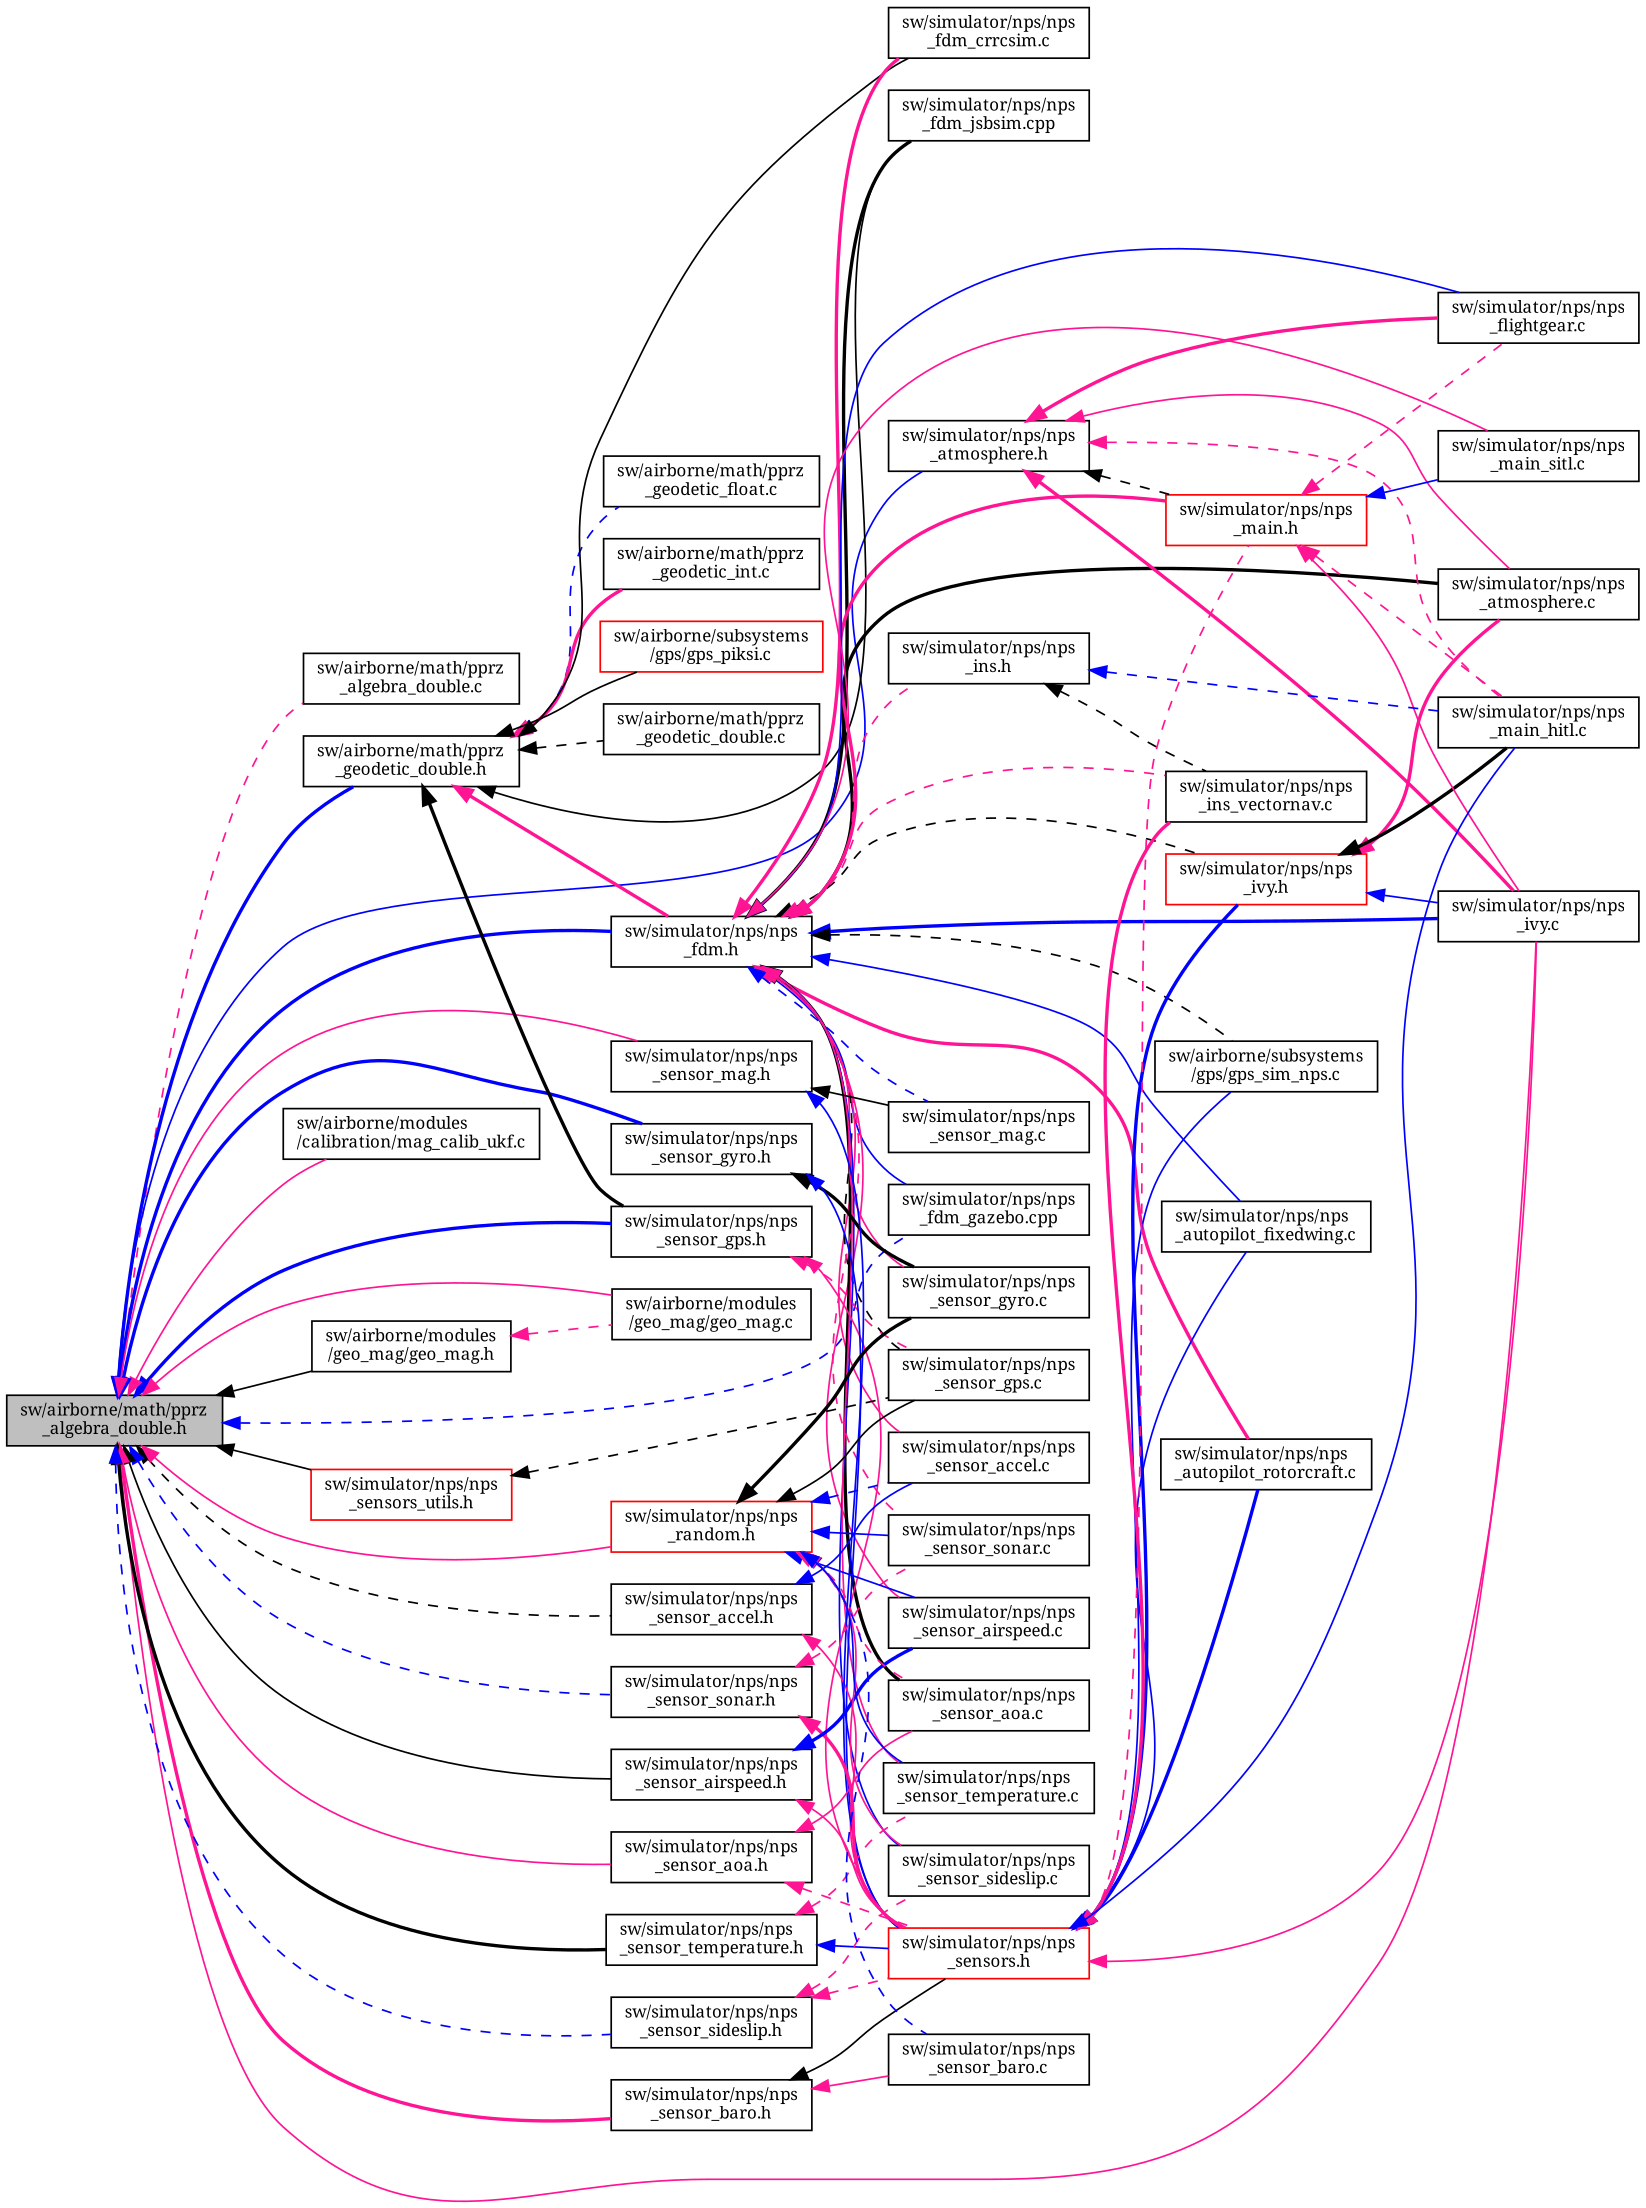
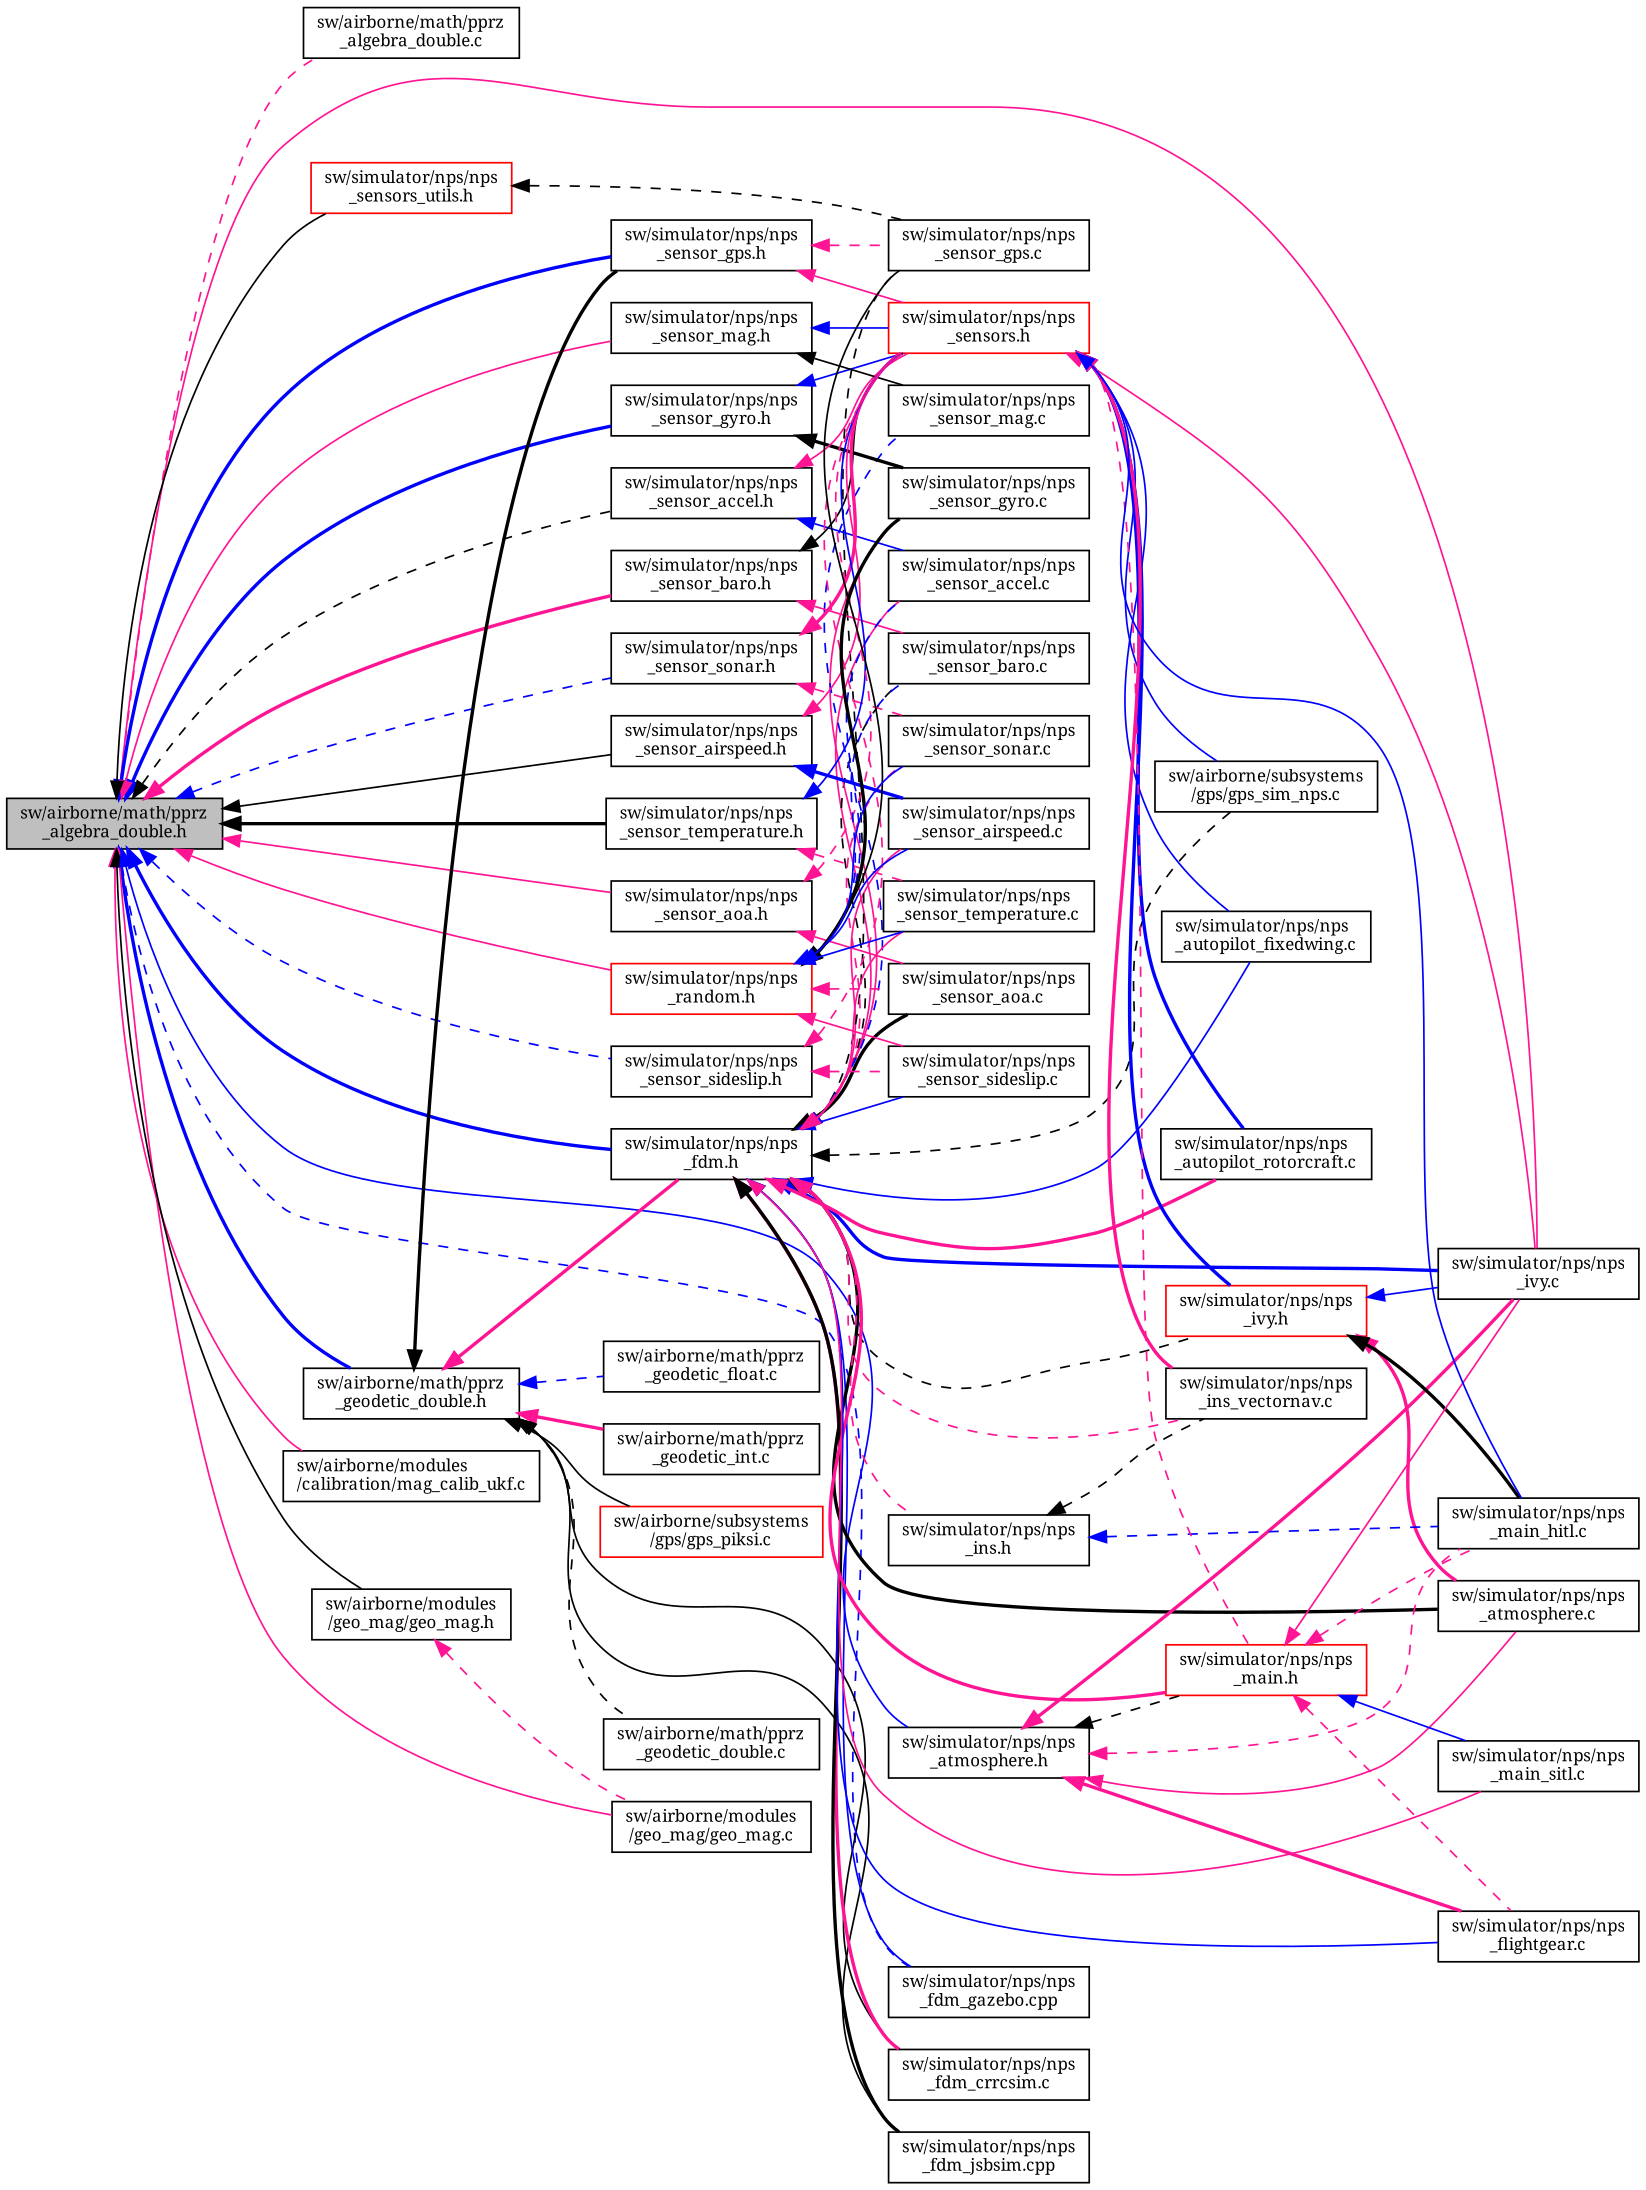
edge "sw/simulator/nps/nps _sensor_baro.c" -> "sw/simulator/nps/nps _fdm.h": added
